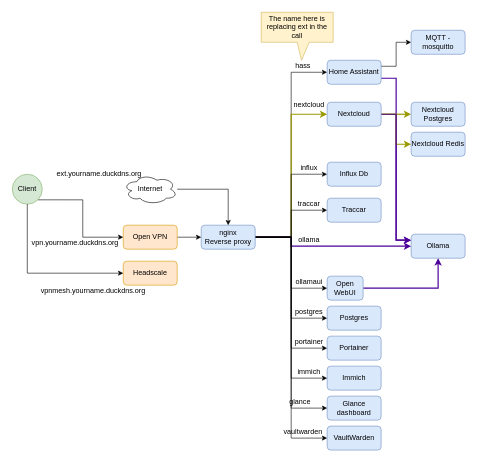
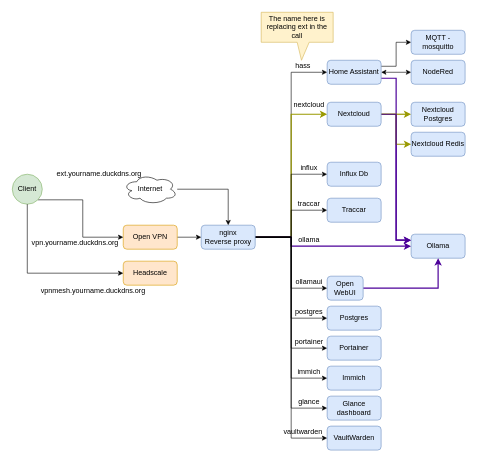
edge "Home Assistant" -- "NodeRed": added
node "NodeRed": added
node "glance": moved (300, 402) -> (309, 402)
